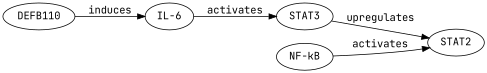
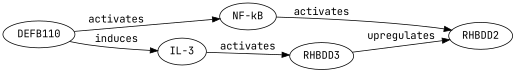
node "IL-6": label "IL-6" -> "IL-3"
node "STAT3": label "STAT3" -> "RHBDD3"
edge "DEFB110" -> "NF-kB": added, label "activates"
node "STAT2": label "STAT2" -> "RHBDD2"
